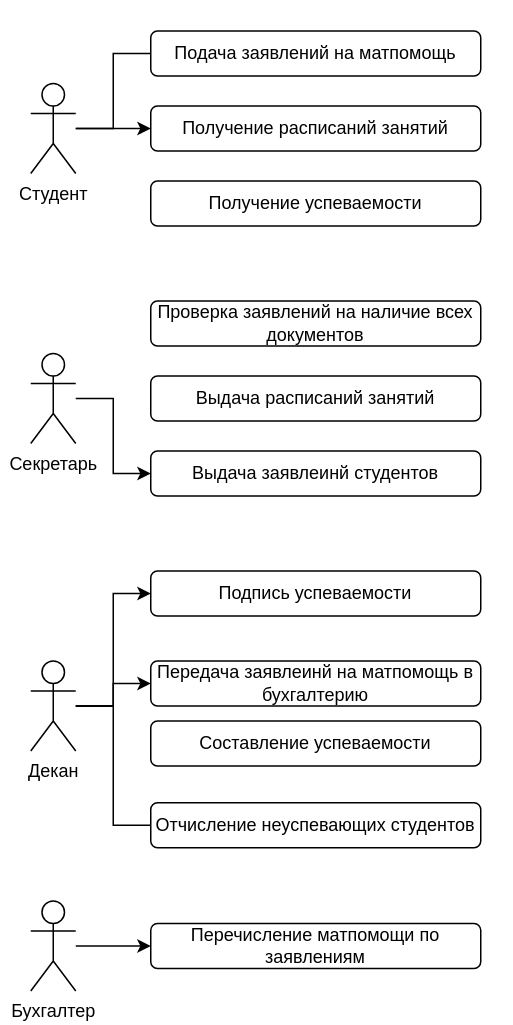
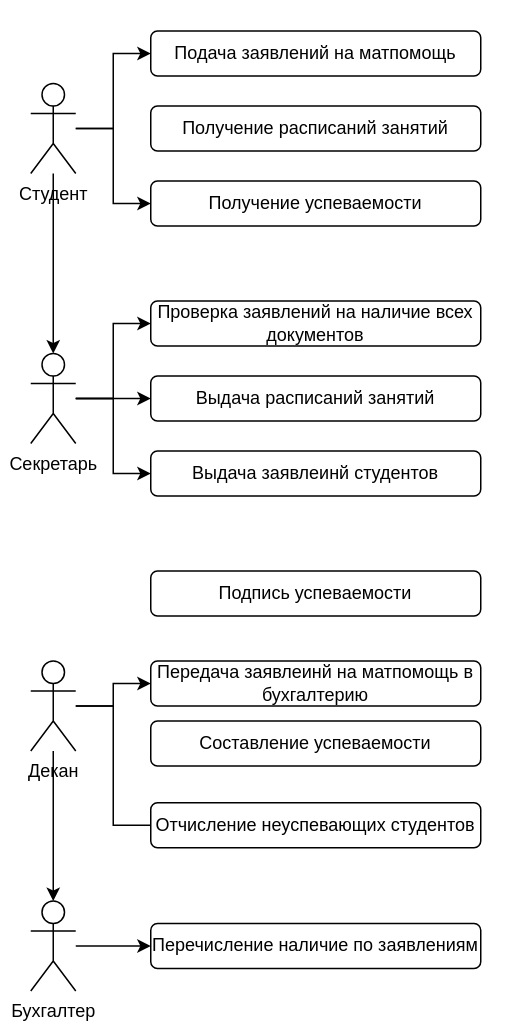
edge "Подача заявлений на матпомощь" -- "Студент": arrowhead none -> classic
edge "Студент" -> "Получение расписаний занятий": now "Студент" -> "Секретарь"
edge "Студент" -> "Получение успеваемости": added
edge "Секретарь" -> "Проверка заявлений на наличие всех документов": added
edge "Секретарь" -> "Выдача расписаний занятий": added
edge "Декан" -> "Подпись успеваемости": now "Декан" -> "Бухгалтер"
node "Перечисление матпомощи по заявлениям": label "Перечисление матпомощи по заявлениям" -> "Перечисление наличие по заявлениям"
